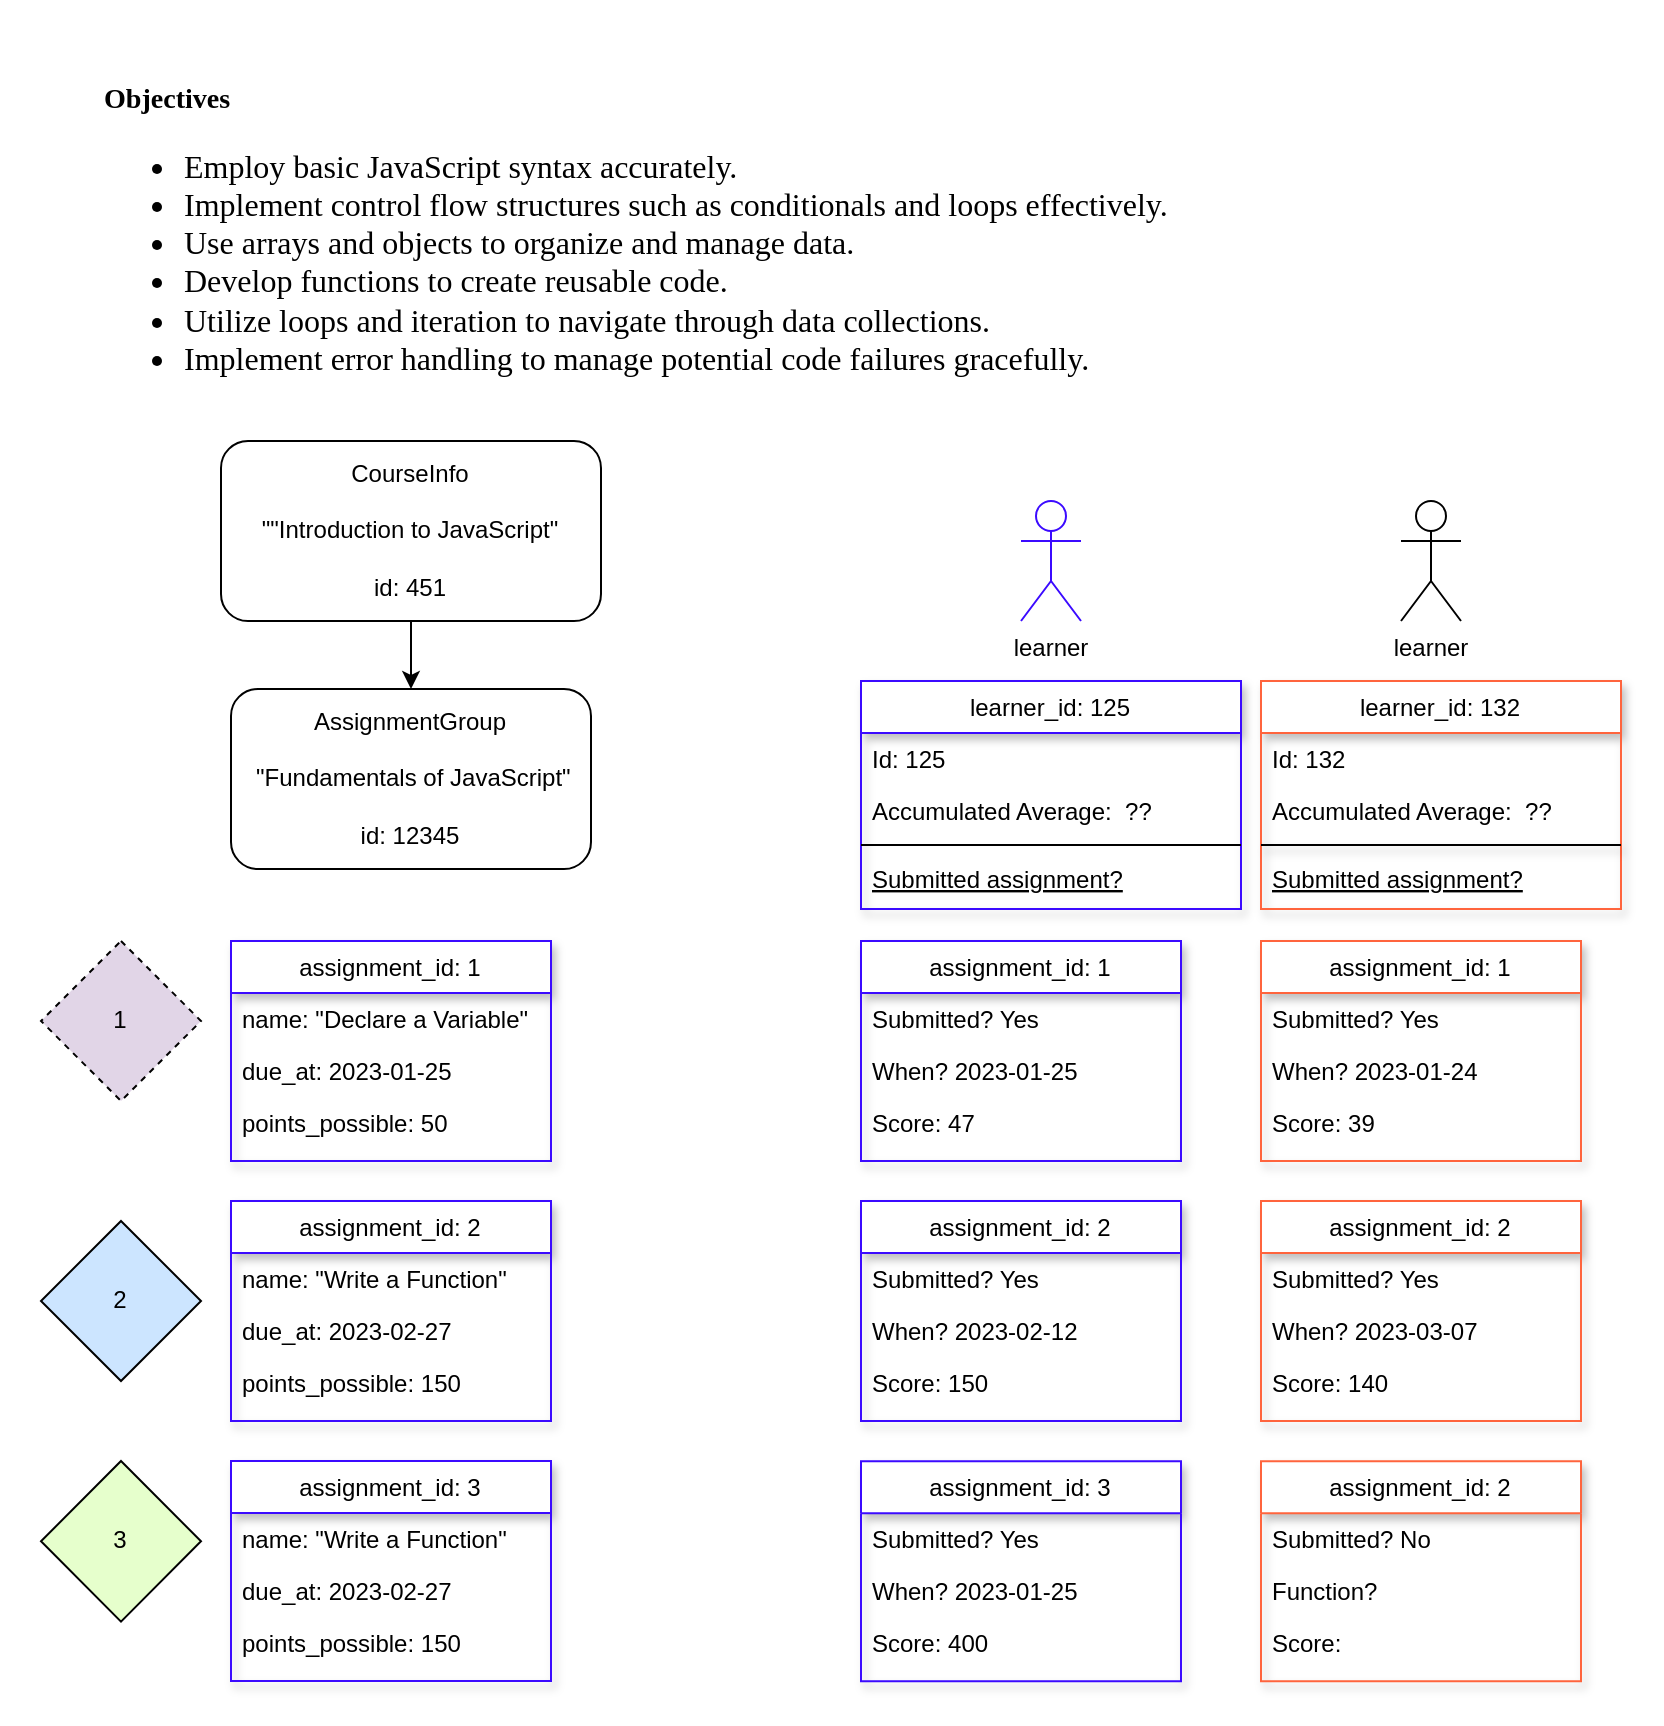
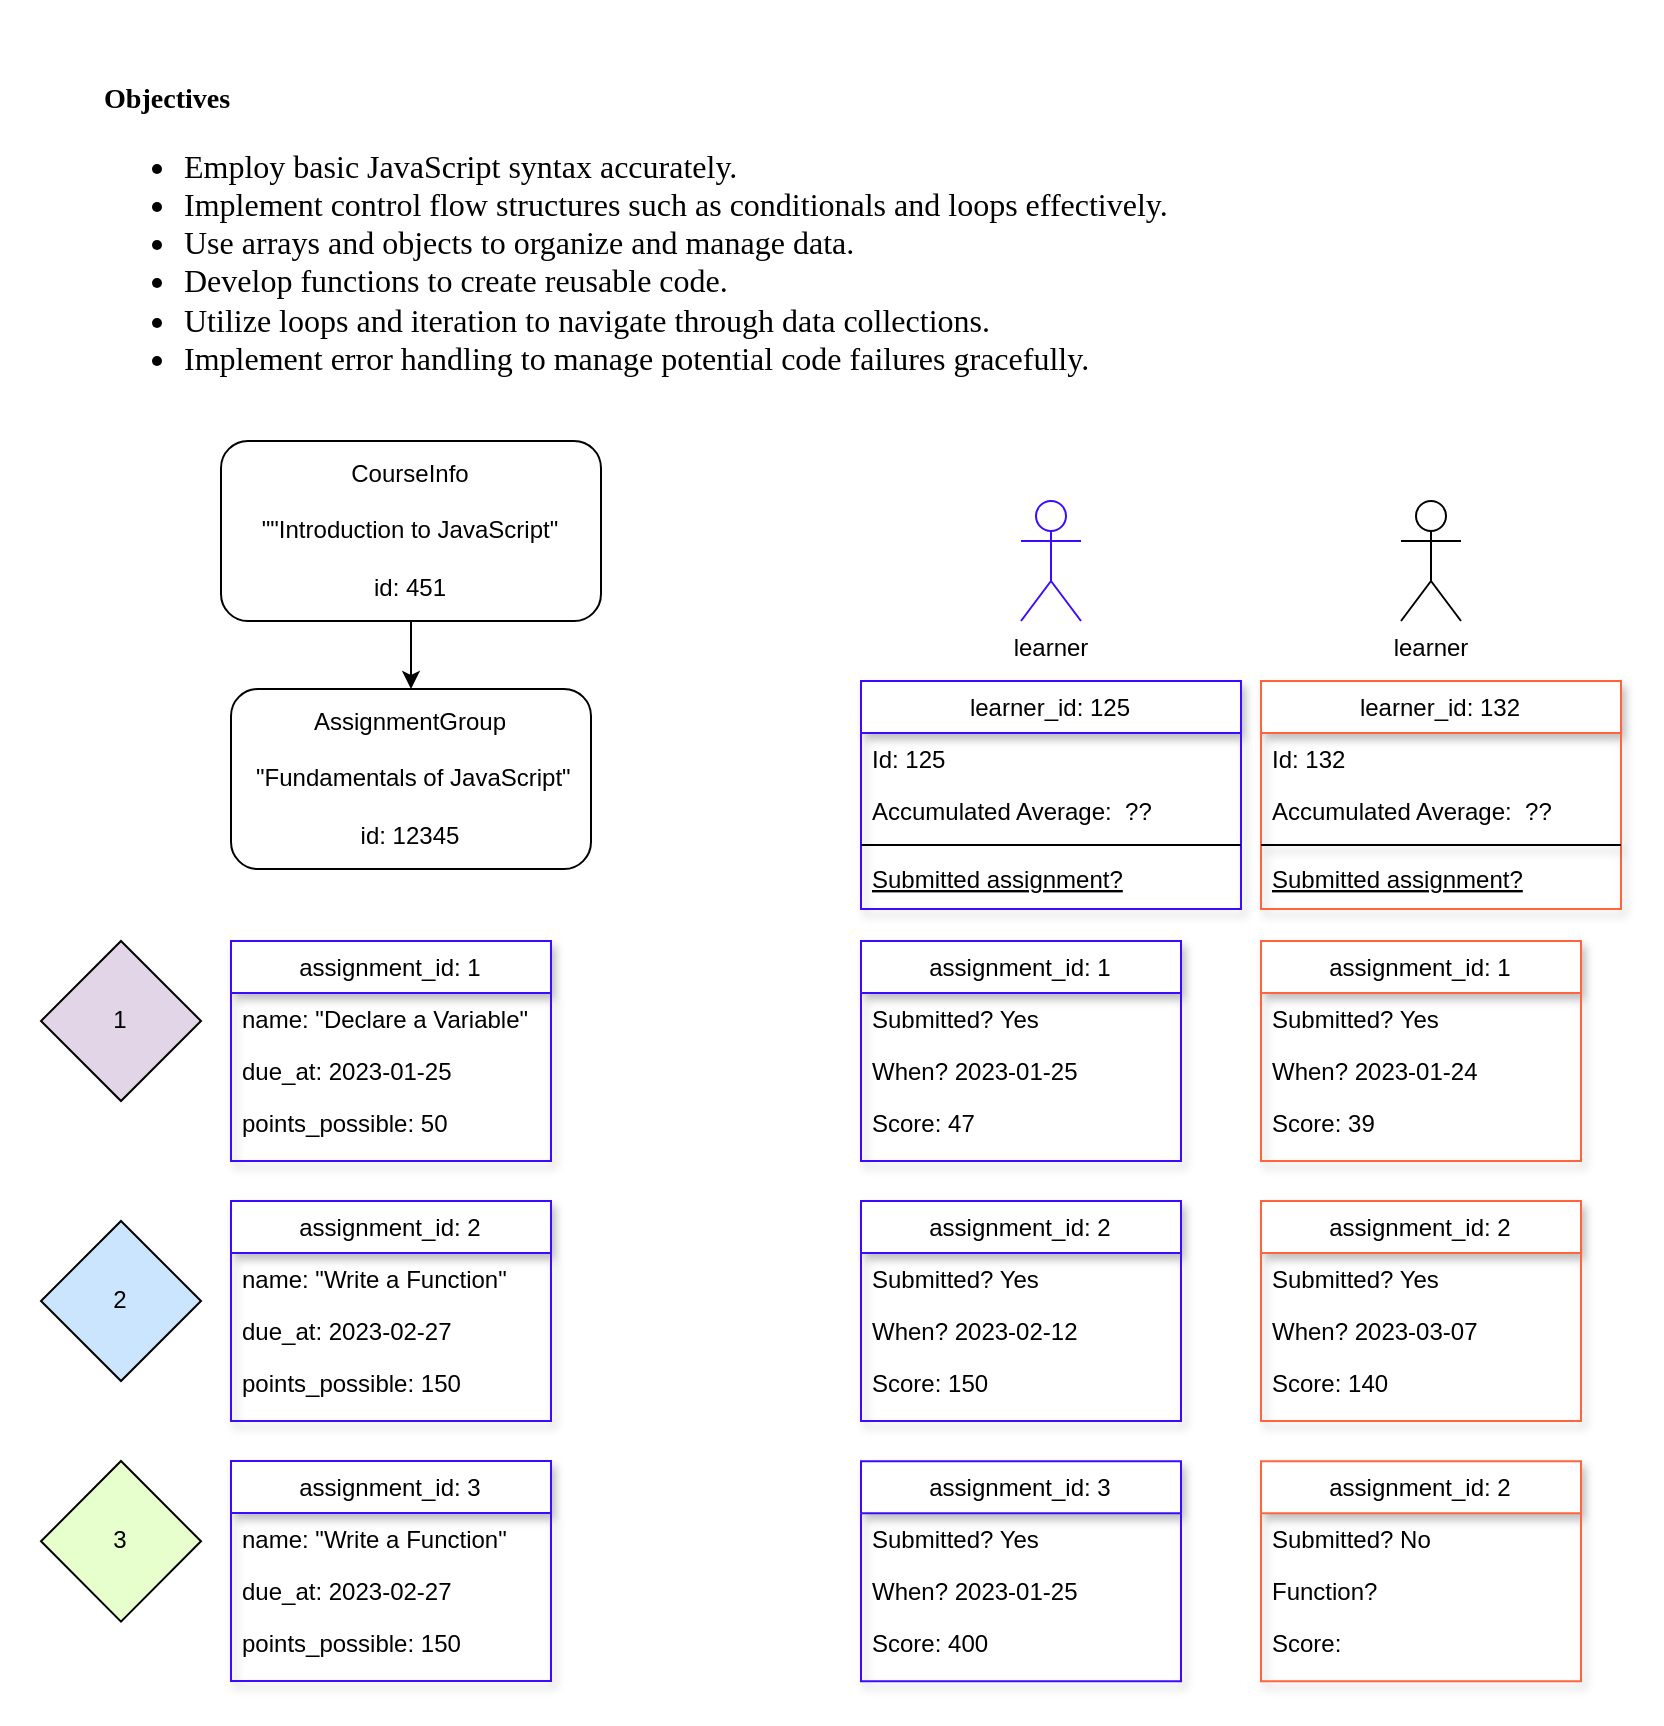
node "1": style dashed -> solid
